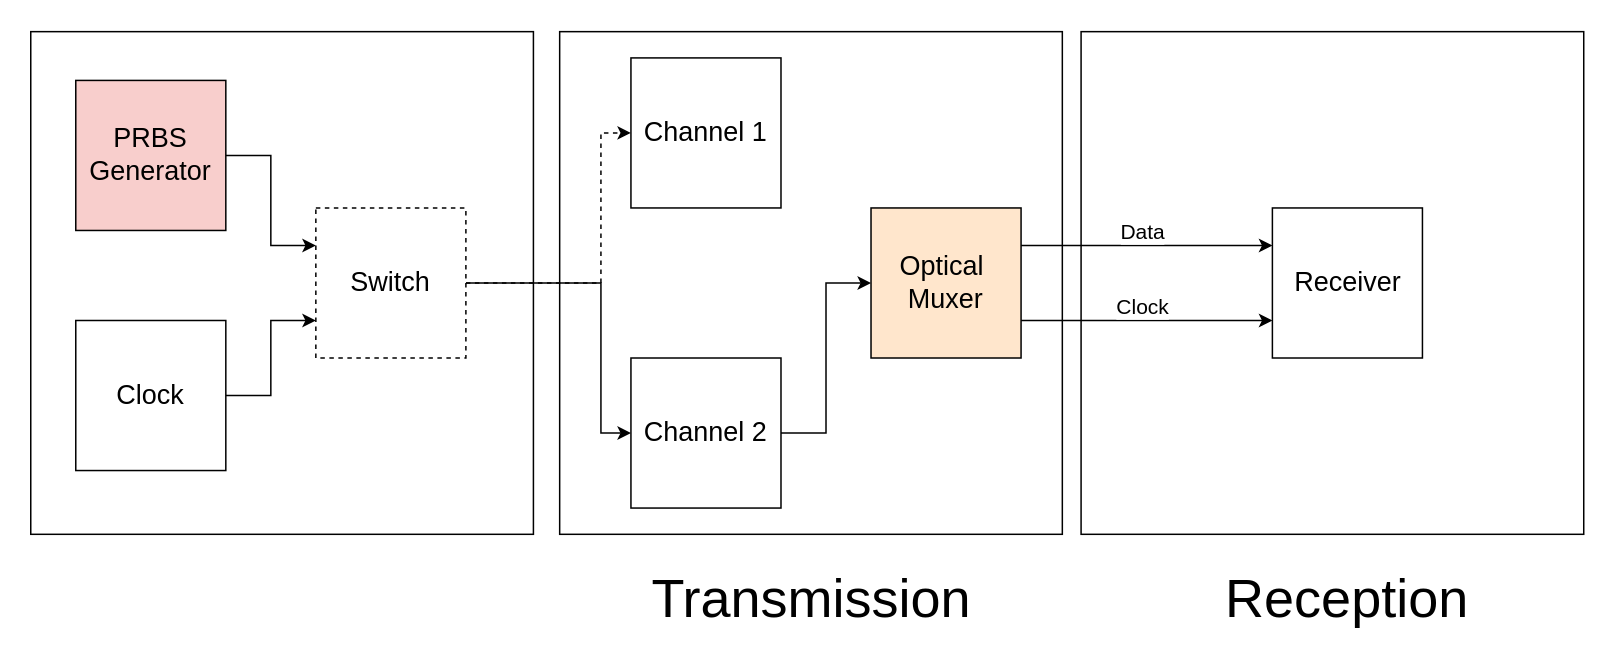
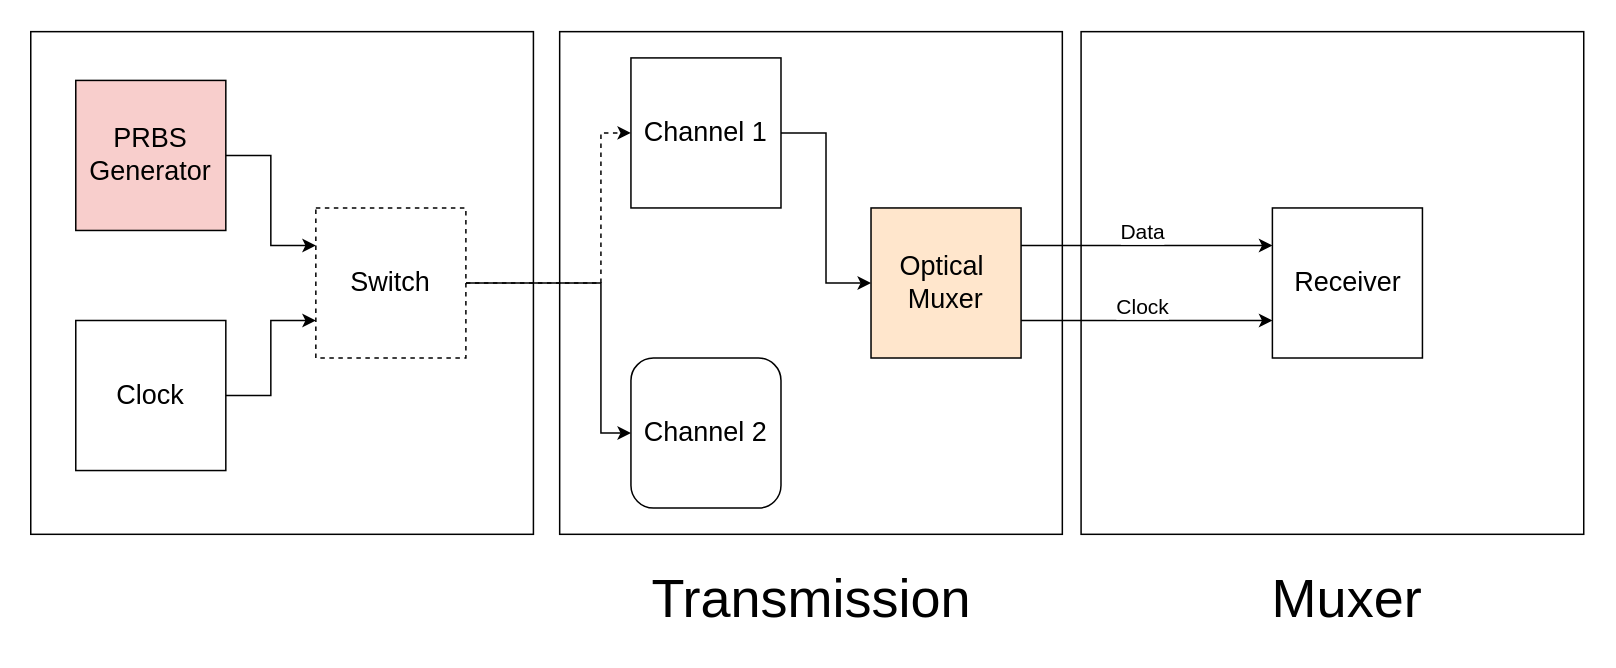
edge "Channel 1" -> "Optical Muxer": added
edge "Channel 2" -> "Optical Muxer": removed
node "Channel 2": shape rectangle -> rounded rectangle
node "Reception": label "Reception" -> "Muxer"
